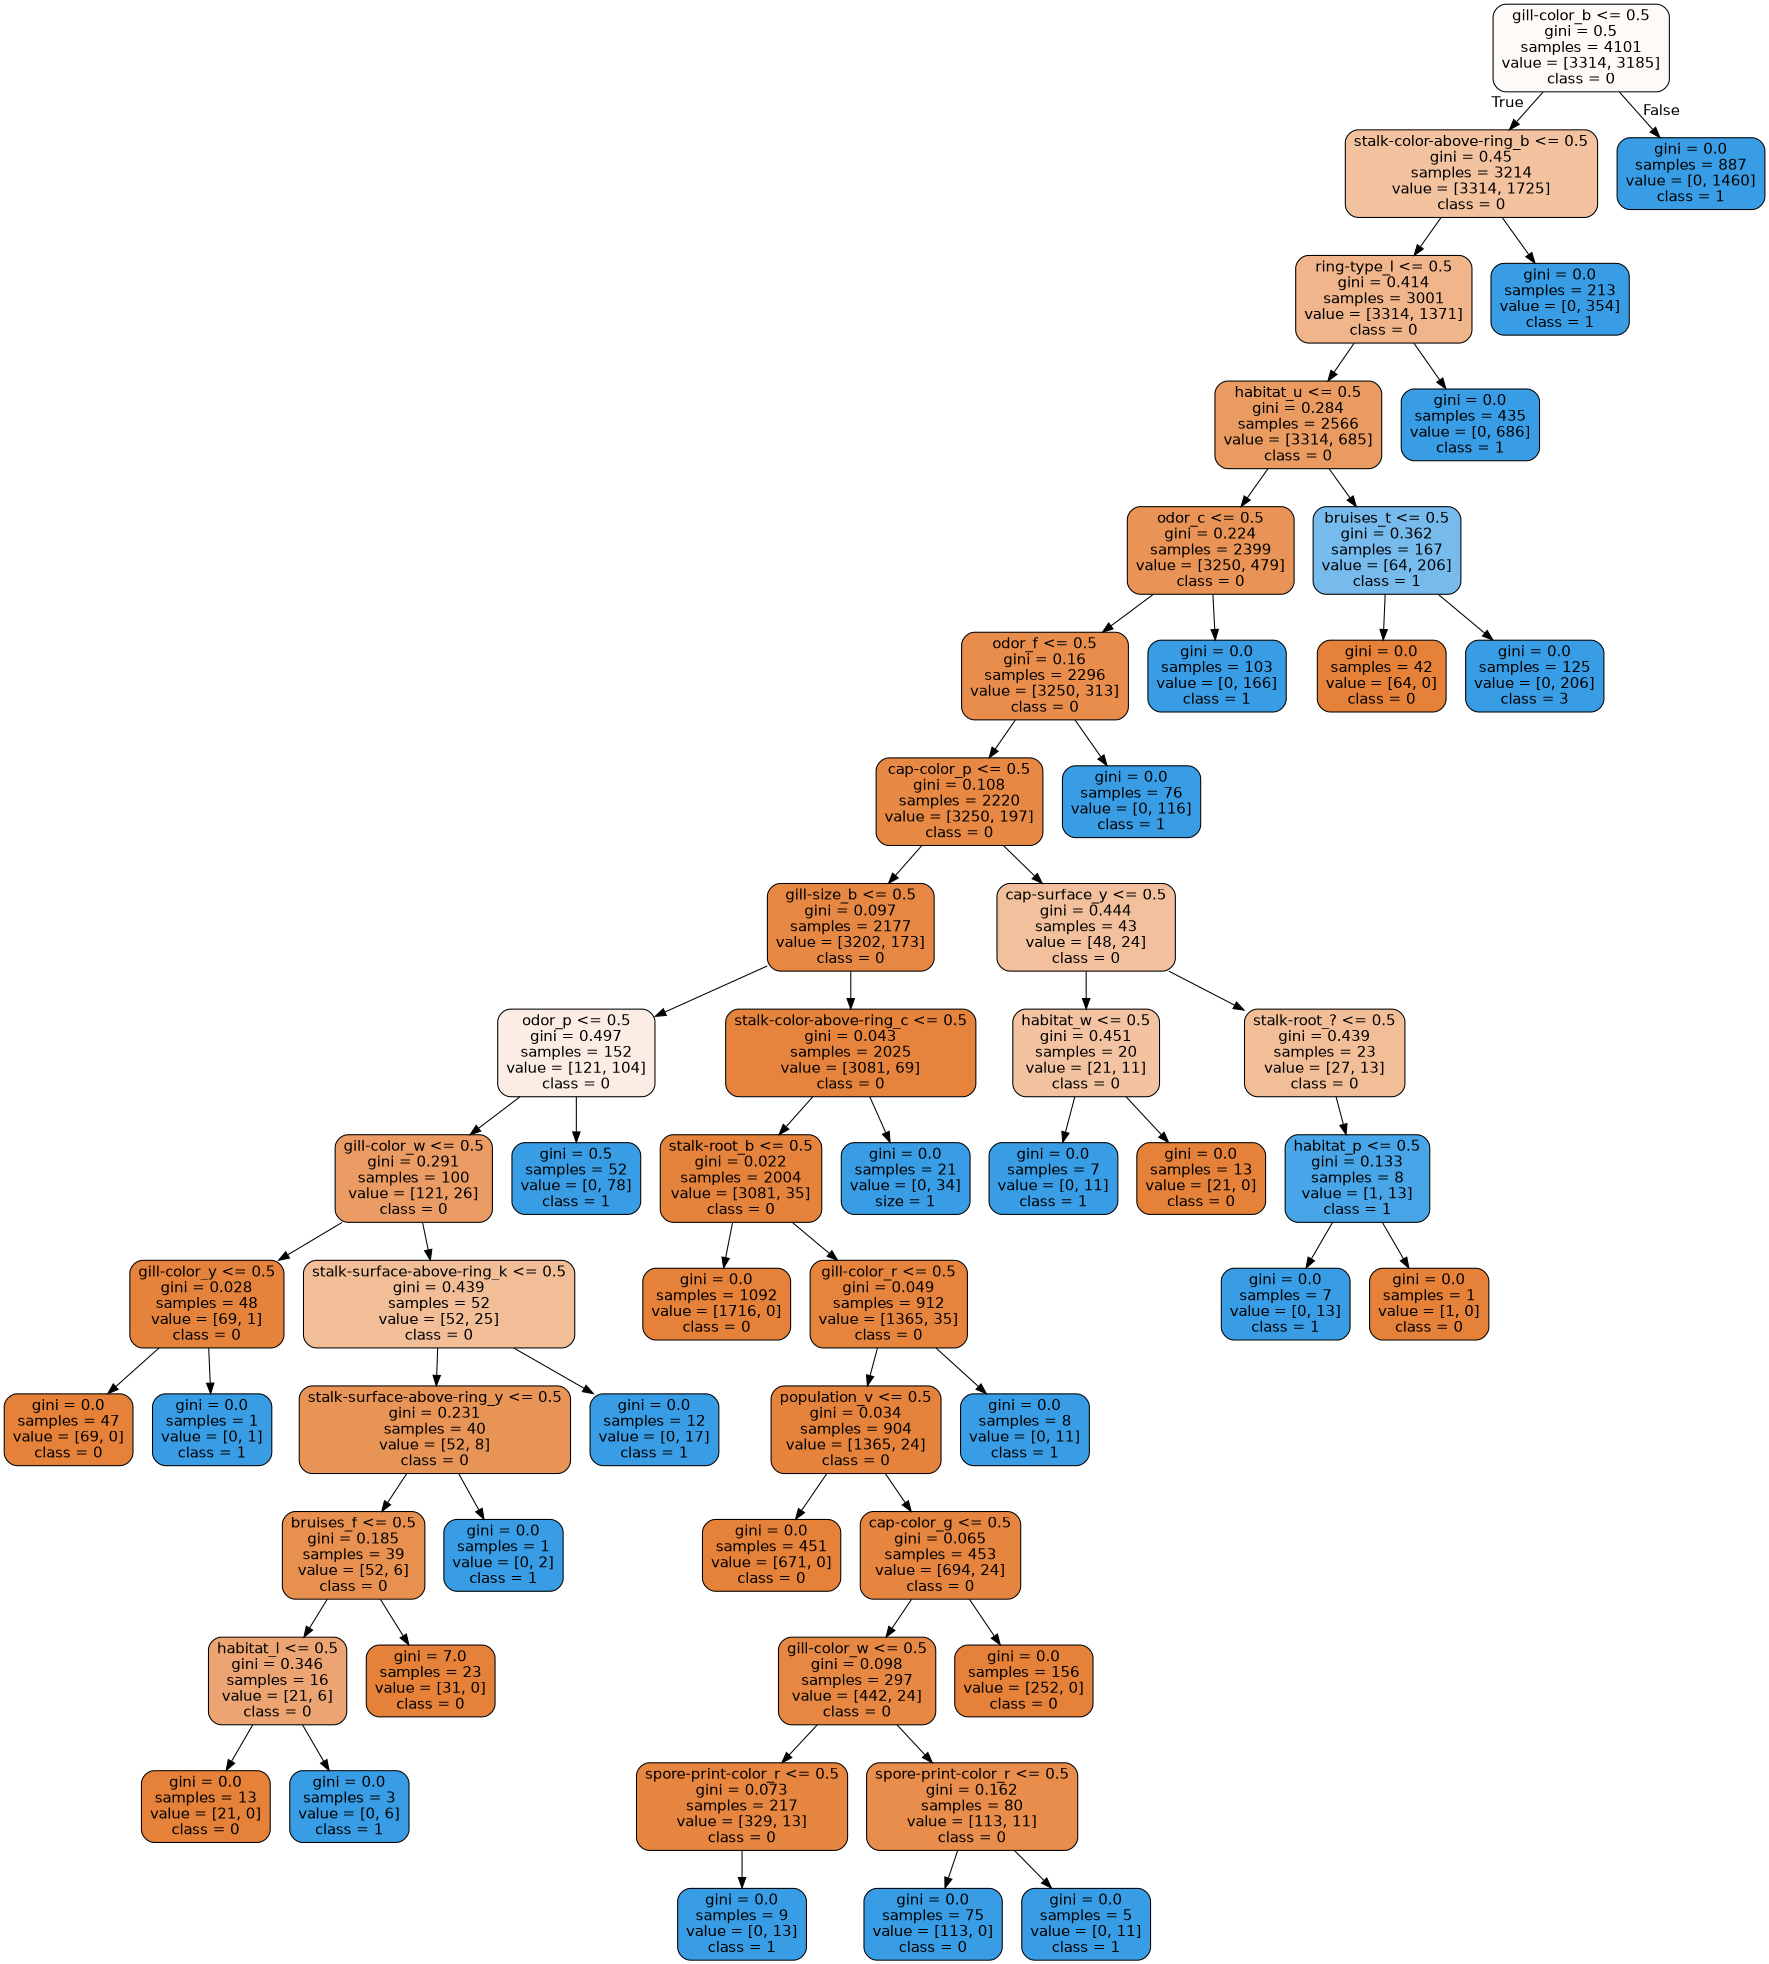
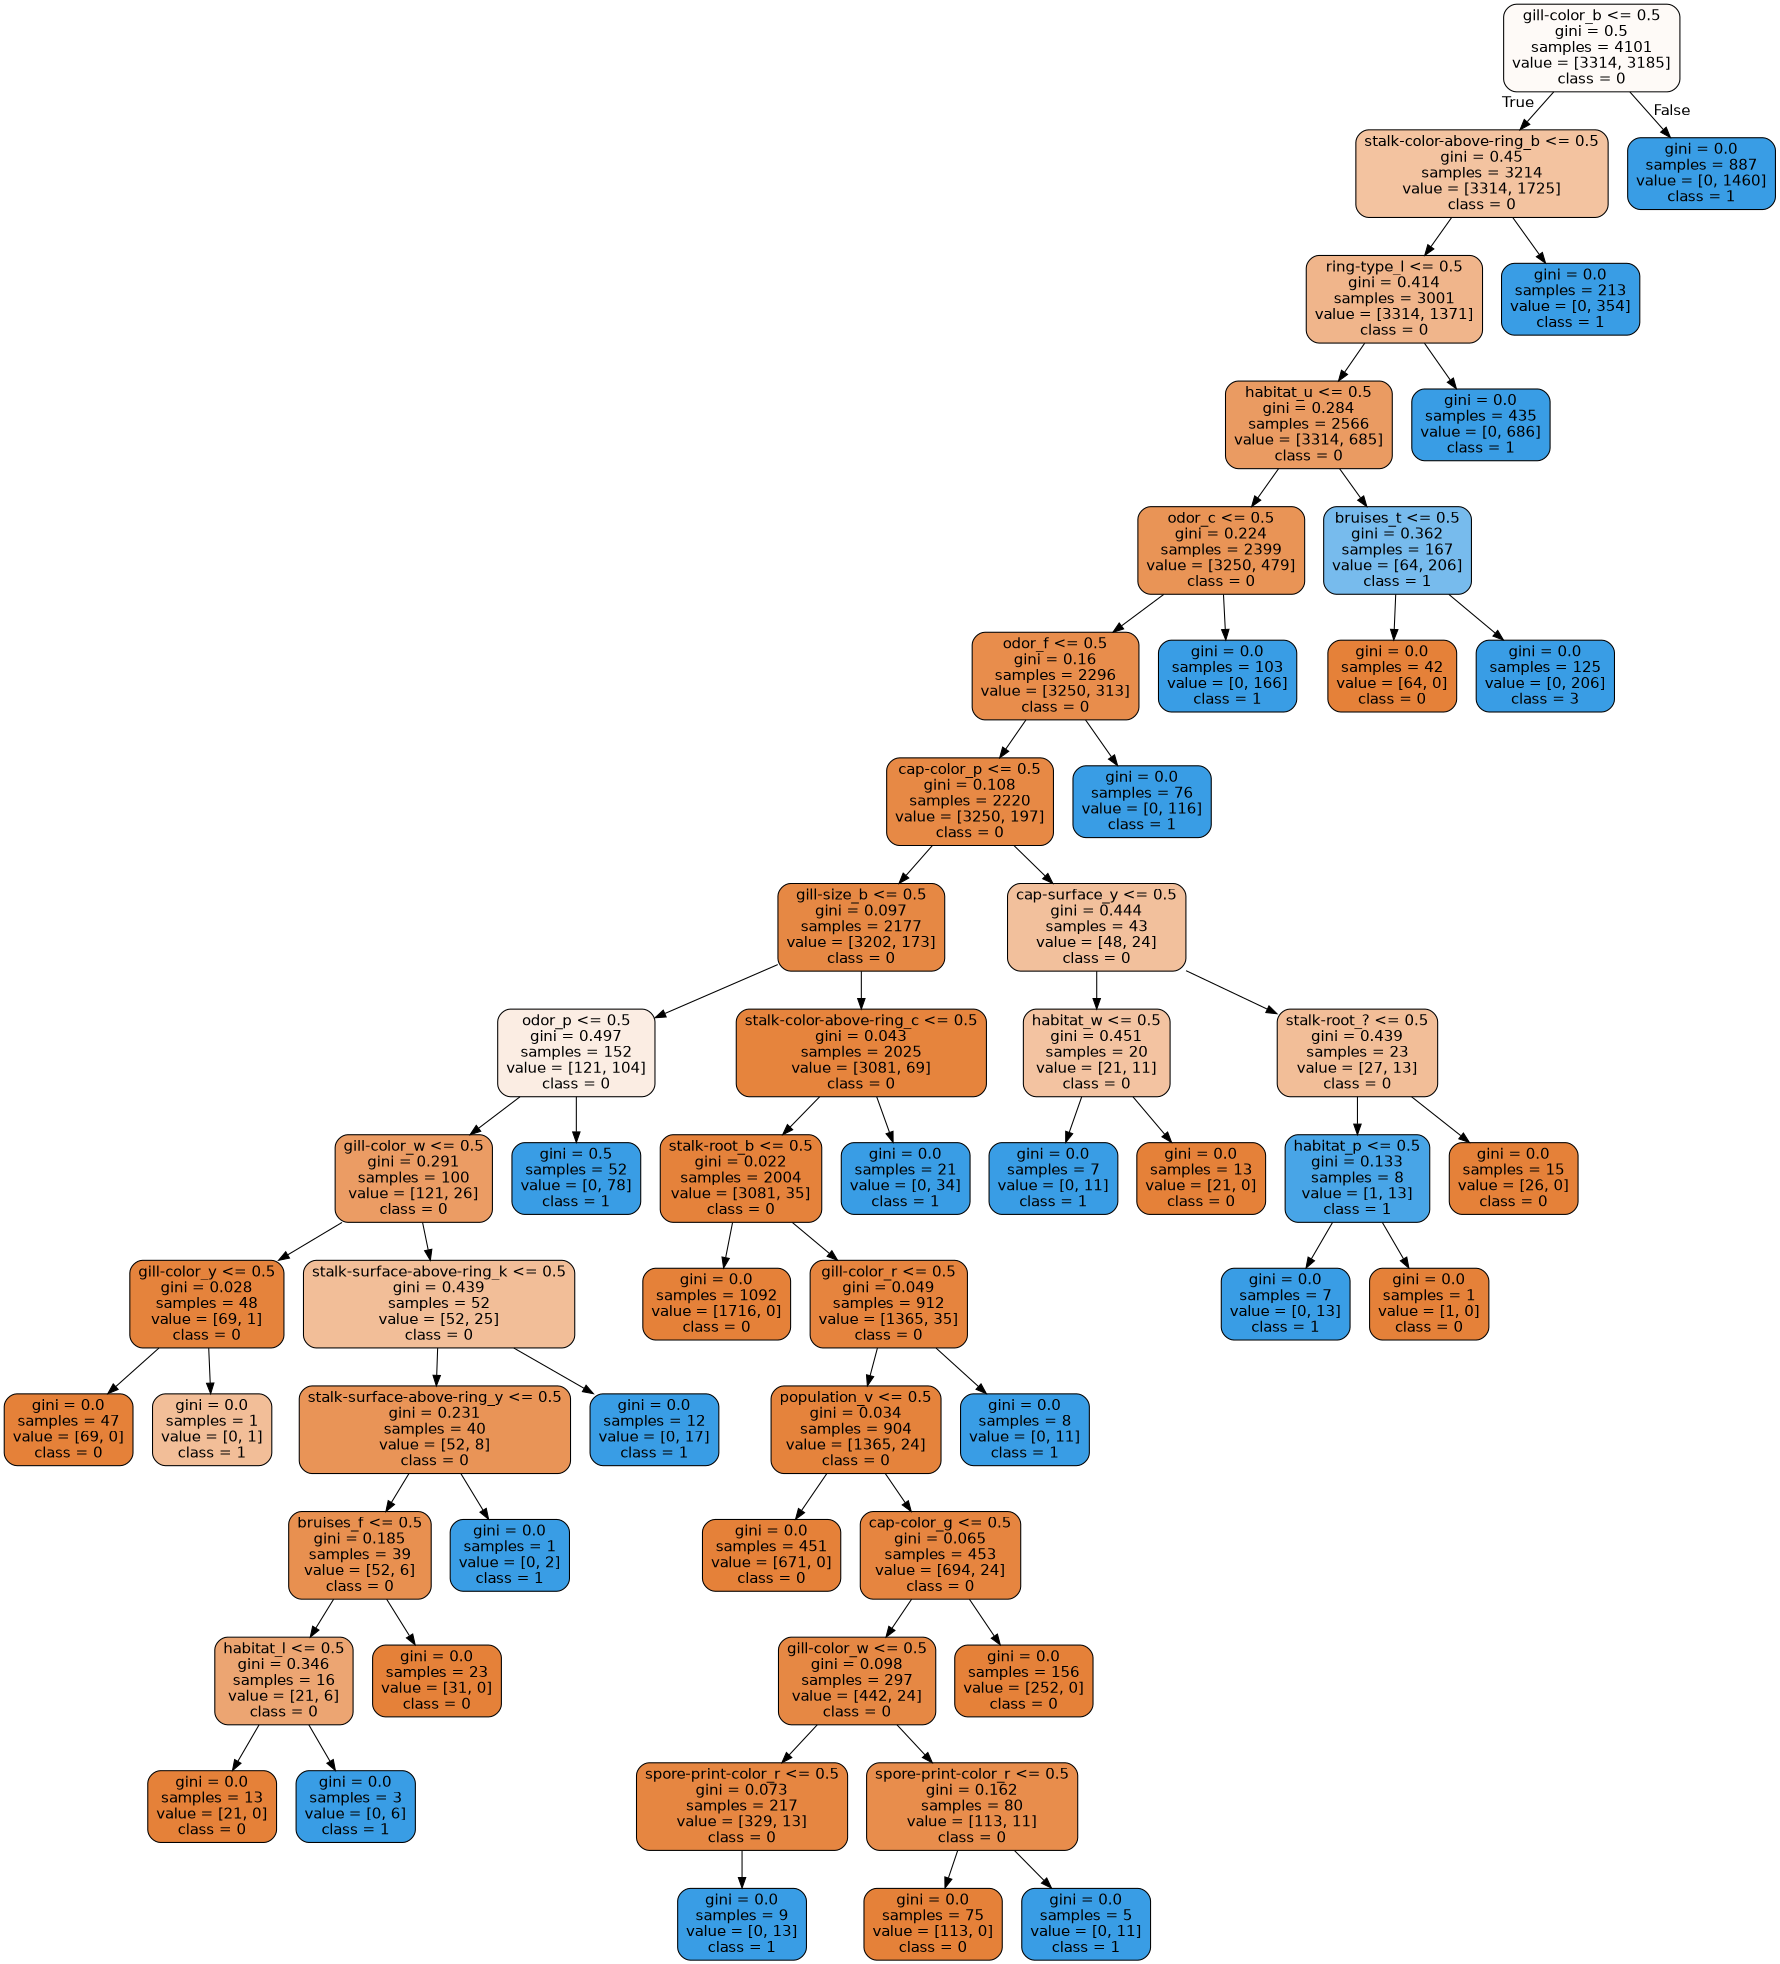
node "gini = 0.0 samples = 21 value = [0, 34] size = 1": label "gini = 0.0 samples = 21 value = [0, 34] size = 1" -> "gini = 0.0 samples = 21 value = [0, 34] class = 1"
node "gini = 0.0 samples = 15 value = [26, 0] class = 0": added
node "gini = 0.0 samples = 1 value = [0, 1] class = 1": fillcolor #399de5 -> #f2be98
node "gini = 7.0 samples = 23 value = [31, 0] class = 0": label "gini = 7.0 samples = 23 value = [31, 0] class = 0" -> "gini = 0.0 samples = 23 value = [31, 0] class = 0"
node "gini = 0.0 samples = 75 value = [113, 0] class = 0": fillcolor #399de5 -> #e58139
